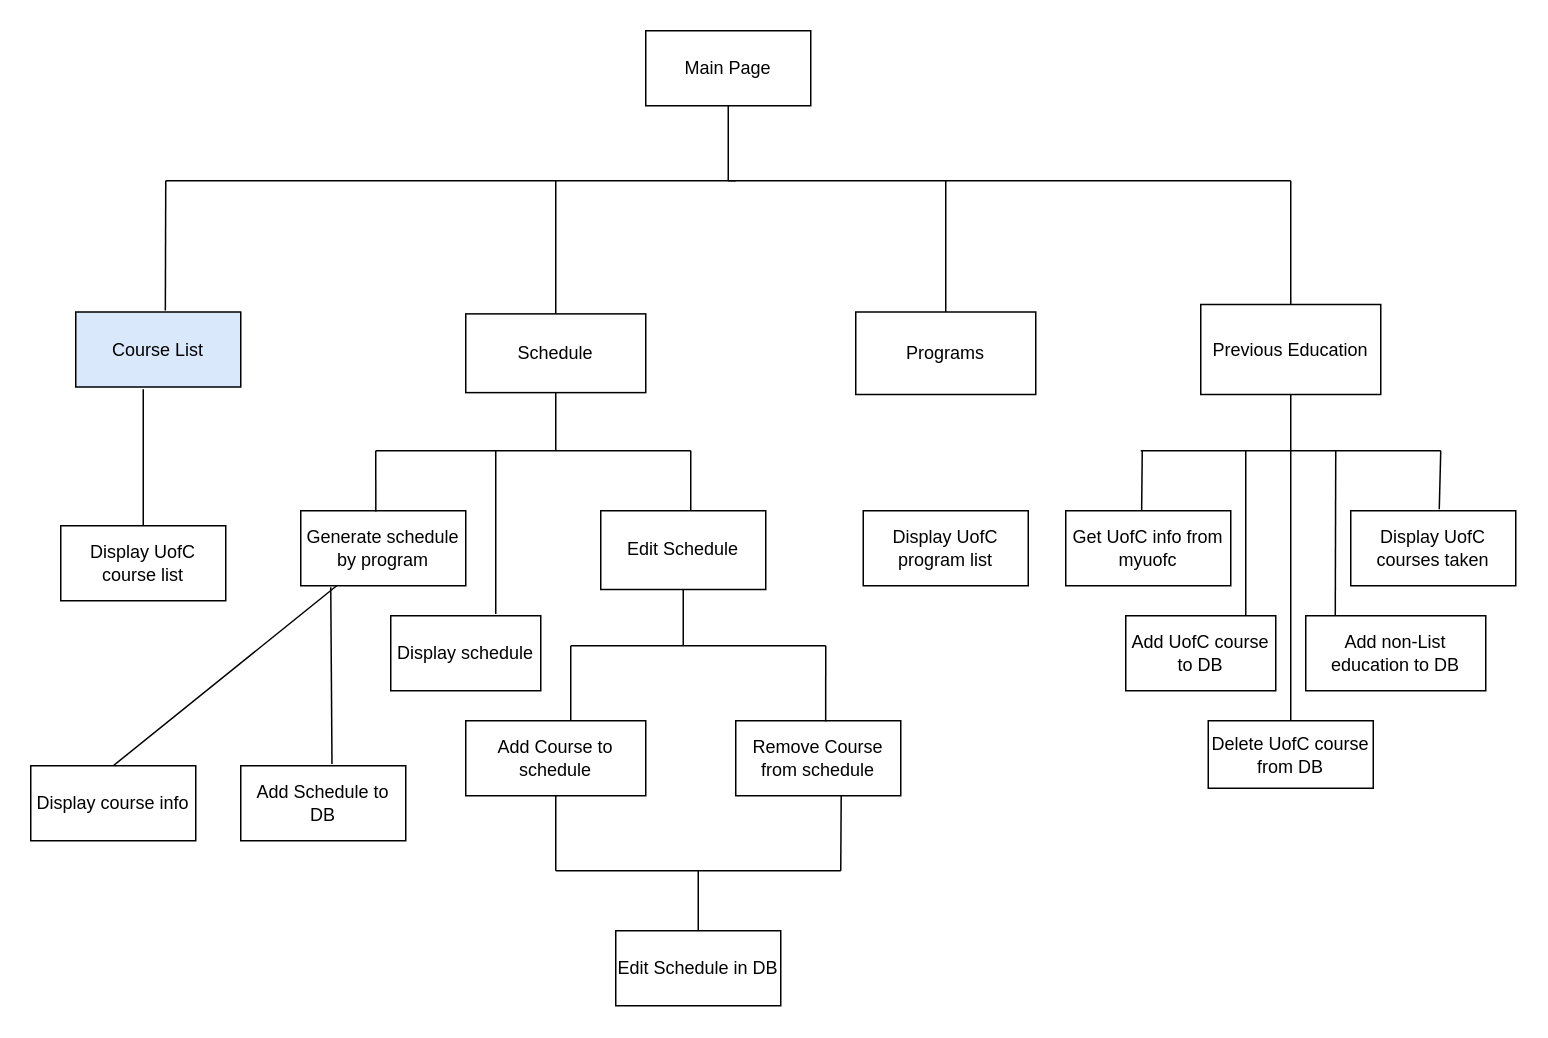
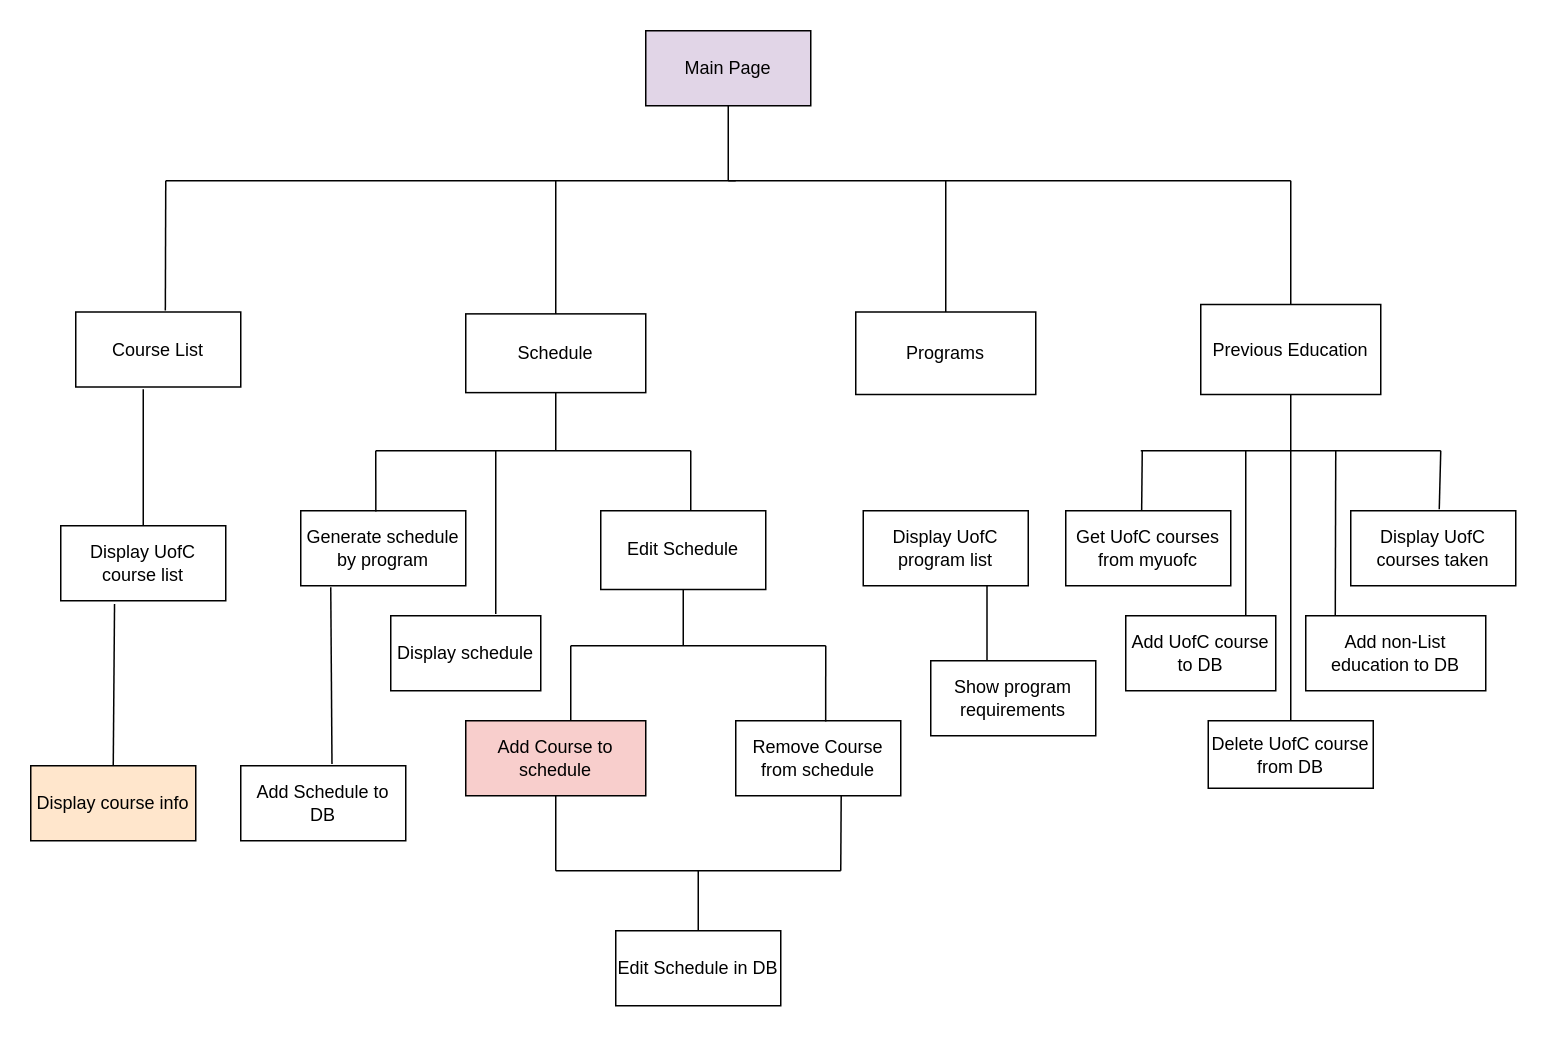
node "Main Page": fillcolor #ffffff -> #e1d5e7
node "Course List": fillcolor #dae8fc -> #ffffff
node "Get UofC info from myuofc": label "Get UofC info from myuofc" -> "Get UofC courses from myuofc"
edge "Display UofC program list" -- "Show program requirements": added
edge "Generate schedule by program" -- "Display course info": now "Display UofC course list" -- "Display course info"
node "Show program requirements": added
node "Add Course to schedule": fillcolor #ffffff -> #f8cecc
node "Display course info": fillcolor #ffffff -> #ffe6cc
